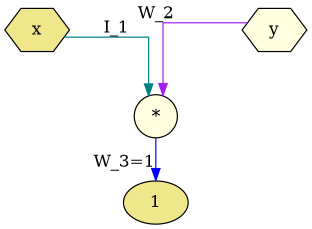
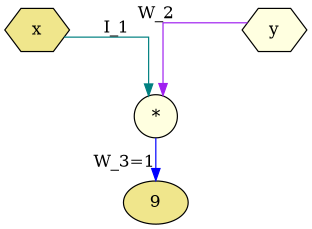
node "1": label "1" -> "9"
